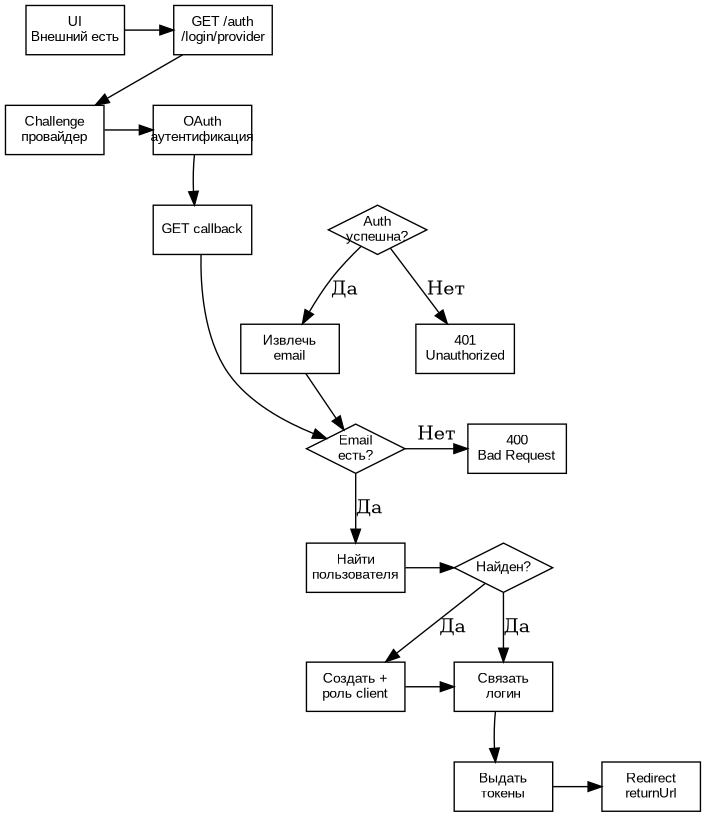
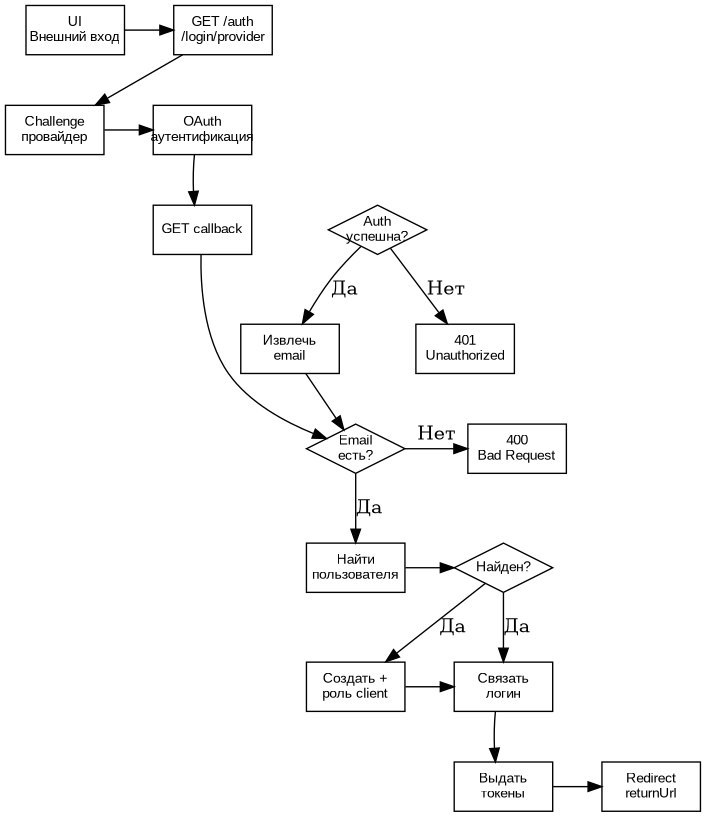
node "UI Внешний есть": label "UI Внешний есть" -> "UI Внешний вход"
